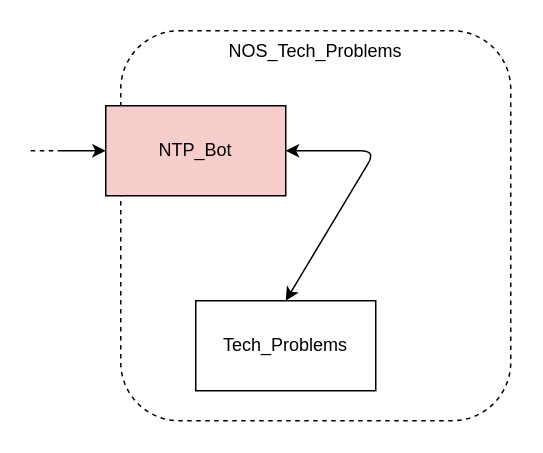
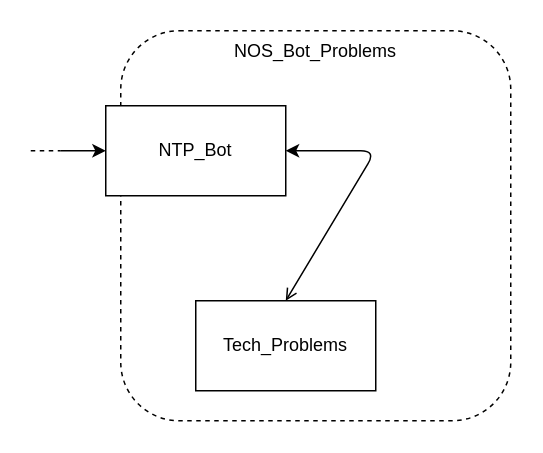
node "NOS_Tech_Problems": label "NOS_Tech_Problems" -> "NOS_Bot_Problems"
node "NTP_Bot": fillcolor #f8cecc -> #ffffff
edge "NTP_Bot" -- "Tech_Problems": arrowhead classic -> open
